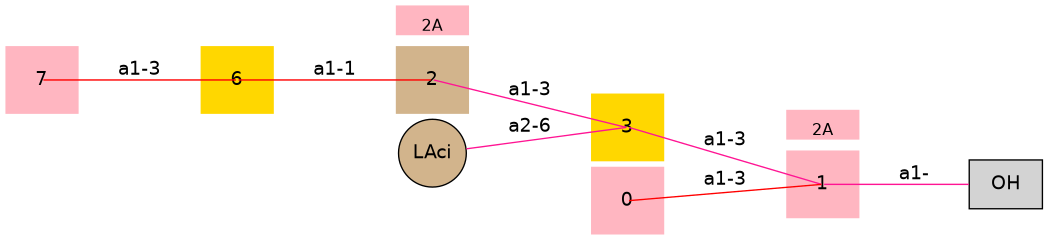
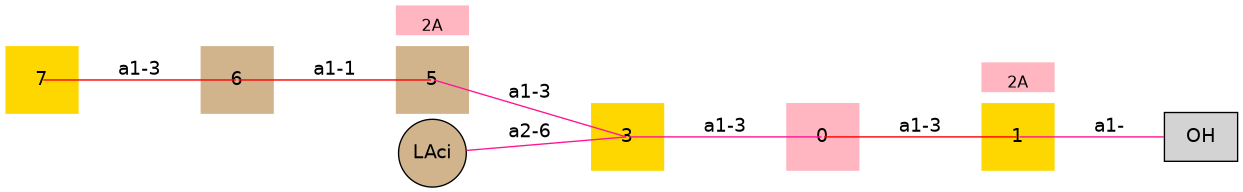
node "7": fillcolor lightpink -> gold
node "6": fillcolor gold -> tan
node "2": label "2" -> "5"
edge "3" -- "1": now "3" -- "0"
node "1": fillcolor lightpink -> gold
